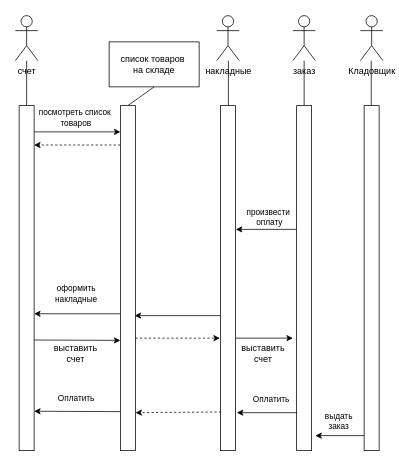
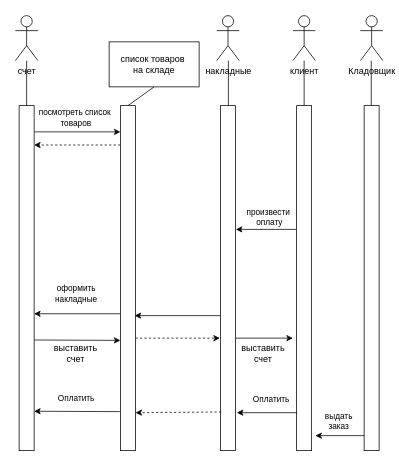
node "заказ": label "заказ" -> "клиент"
